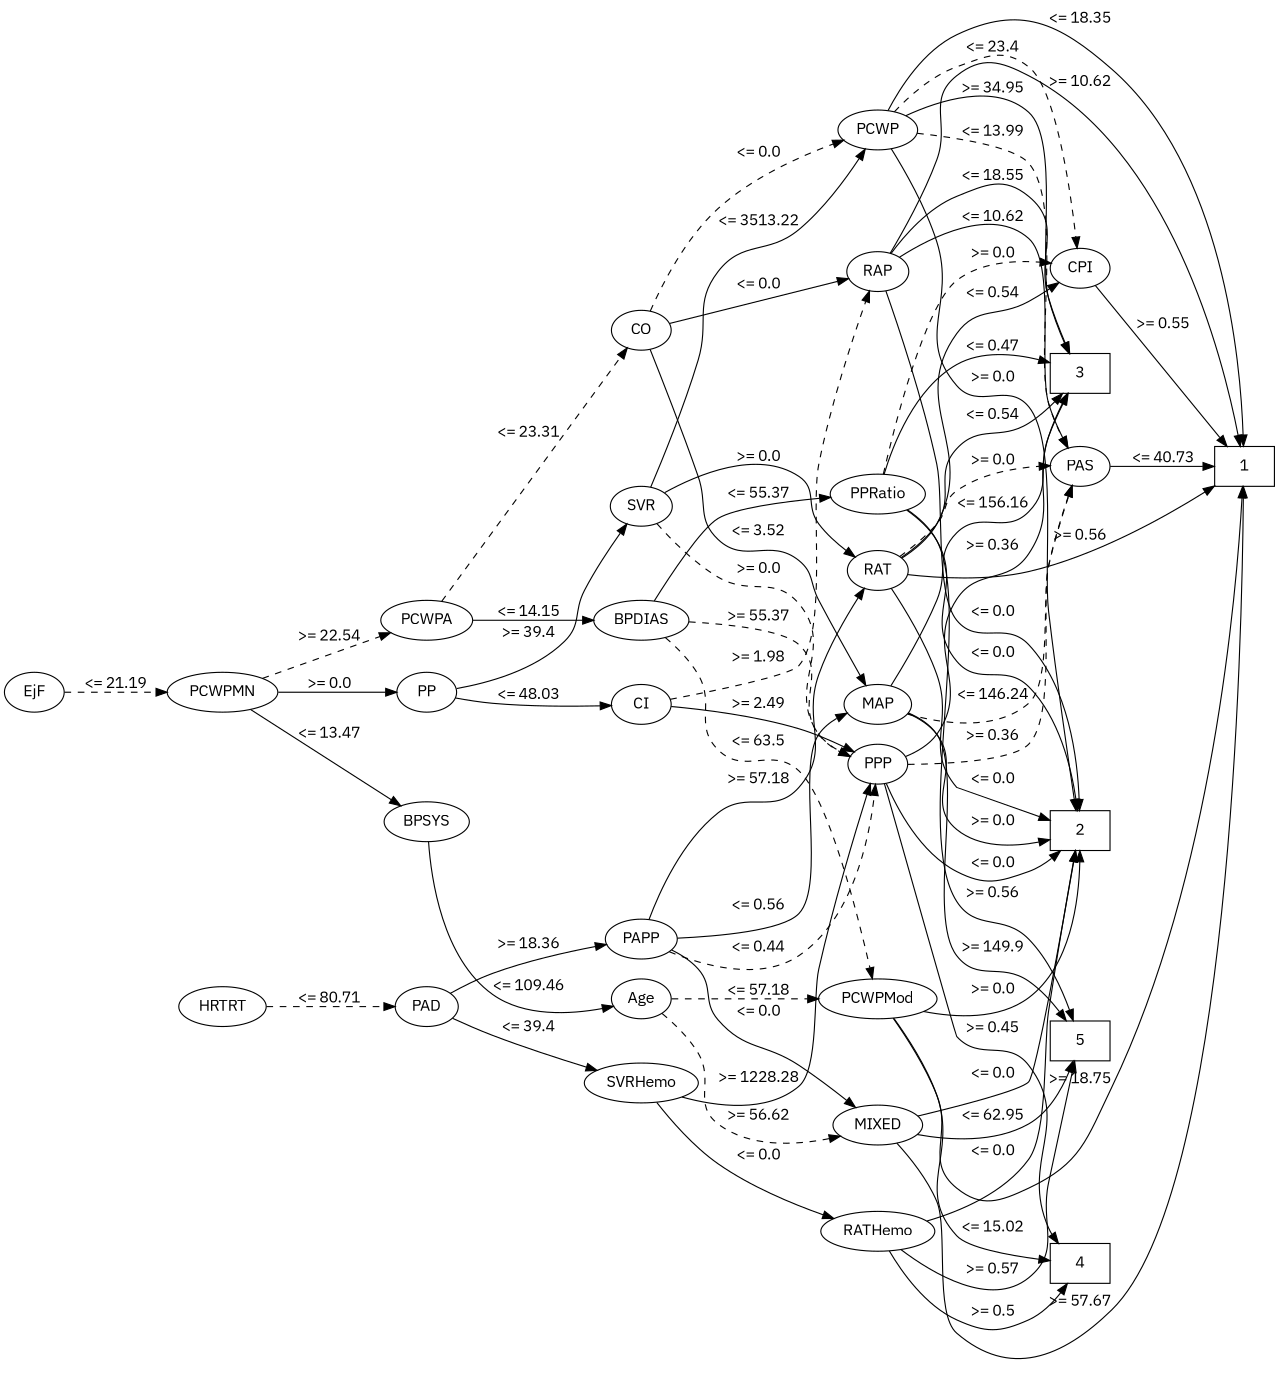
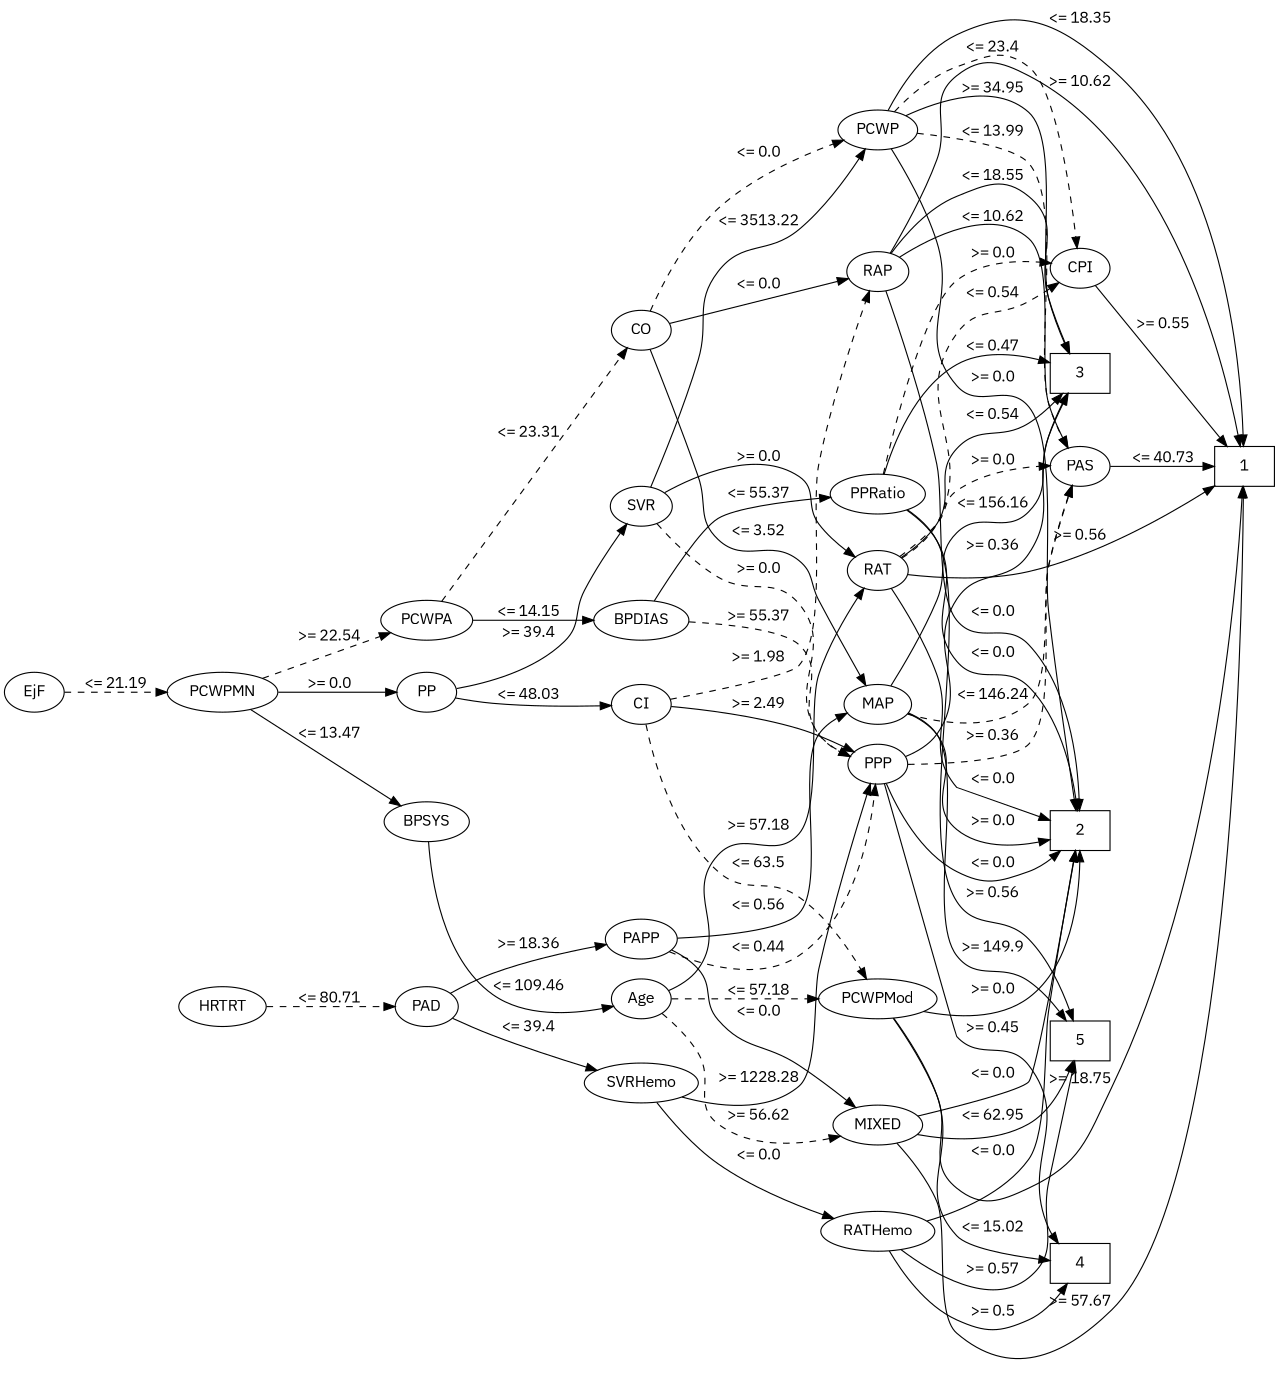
edge "RAT" -> "CPI": style solid -> dashed
edge "BPDIAS" -> "PCWPMod": now "CI" -> "PCWPMod"
edge "PAPP" -> "RAT": now "Age" -> "RAT"
